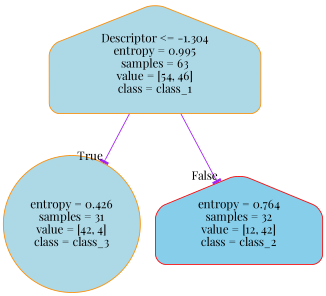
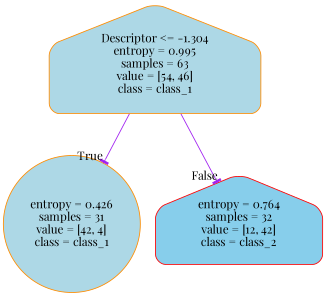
node "entropy = 0.426 samples = 31 value = [42, 4] class = class_3": label "entropy = 0.426 samples = 31 value = [42, 4] class = class_3" -> "entropy = 0.426 samples = 31 value = [42, 4] class = class_1"
